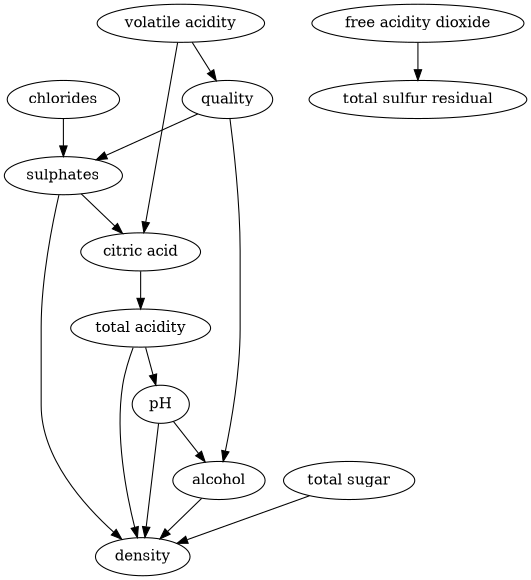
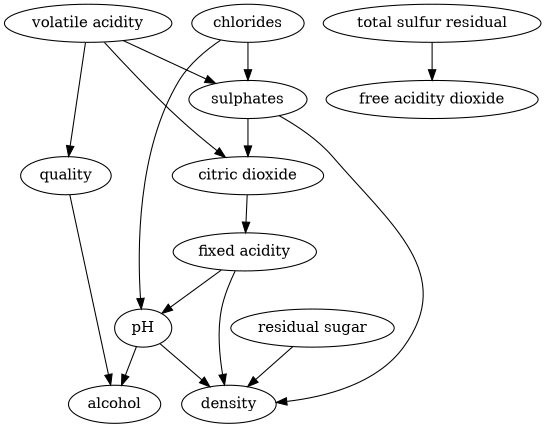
edge "free acidity dioxide" -> "total sulfur residual": reversed
edge "quality" -> "sulphates": now "volatile acidity" -> "sulphates"
edge "chlorides" -> "pH": added
node "citric acid": label "citric acid" -> "citric dioxide"
node "total acidity": label "total acidity" -> "fixed acidity"
node "total sugar": label "total sugar" -> "residual sugar"
edge "alcohol" -> "density": removed
